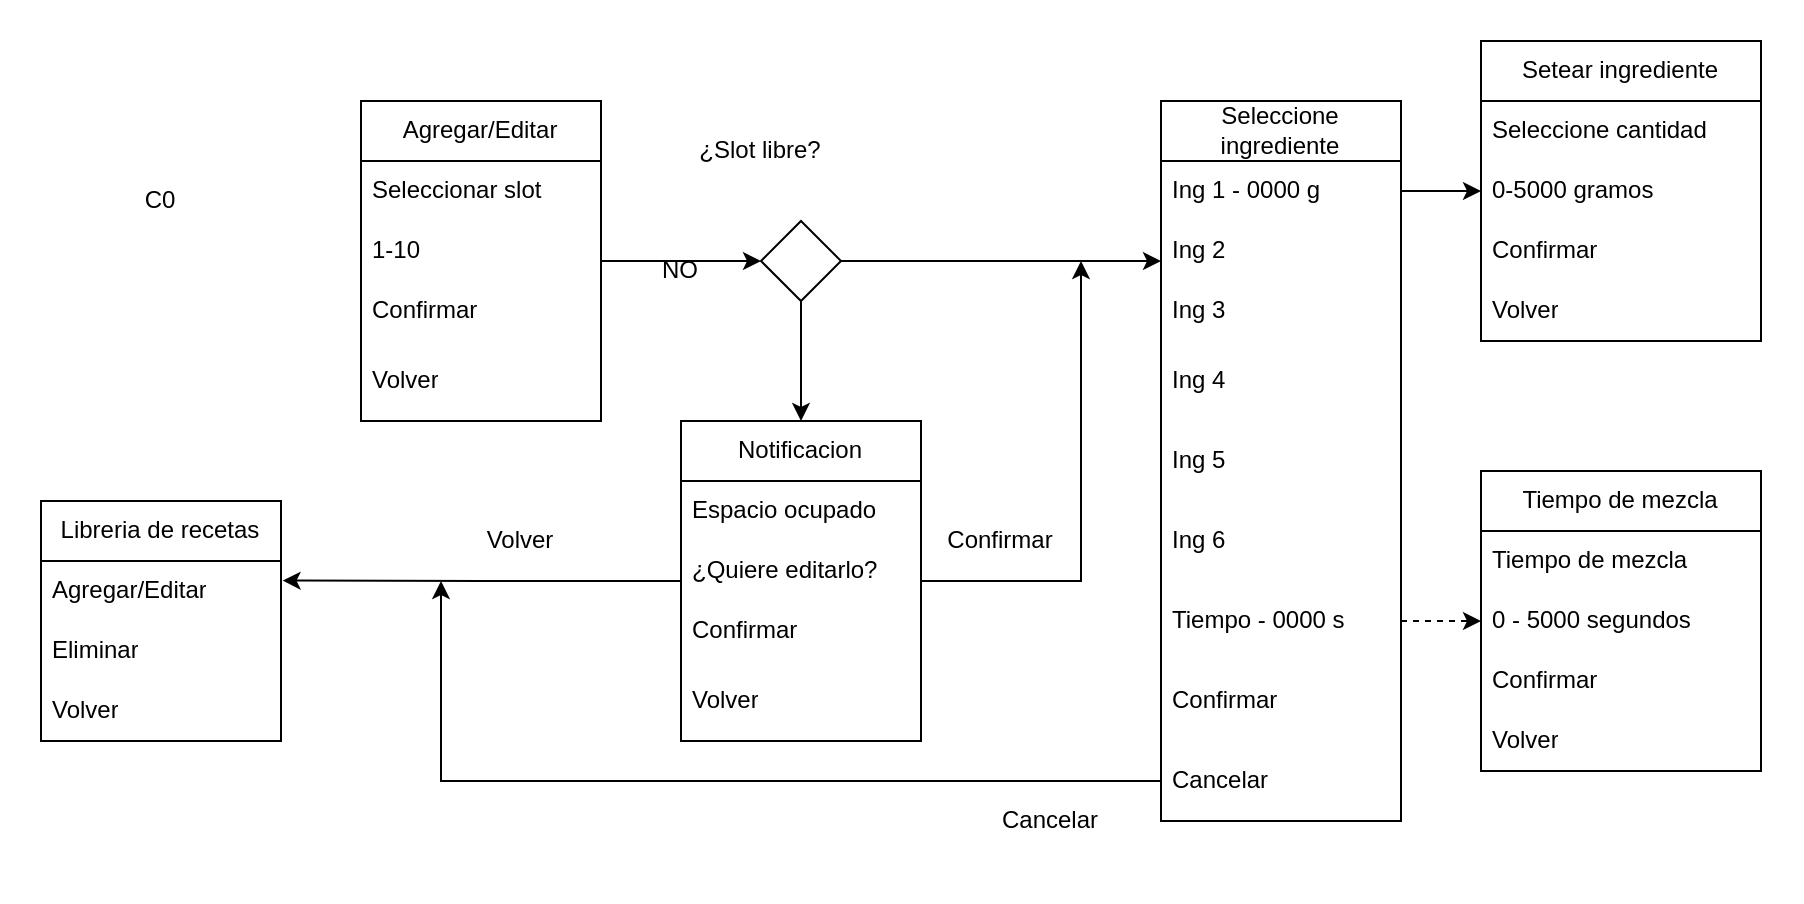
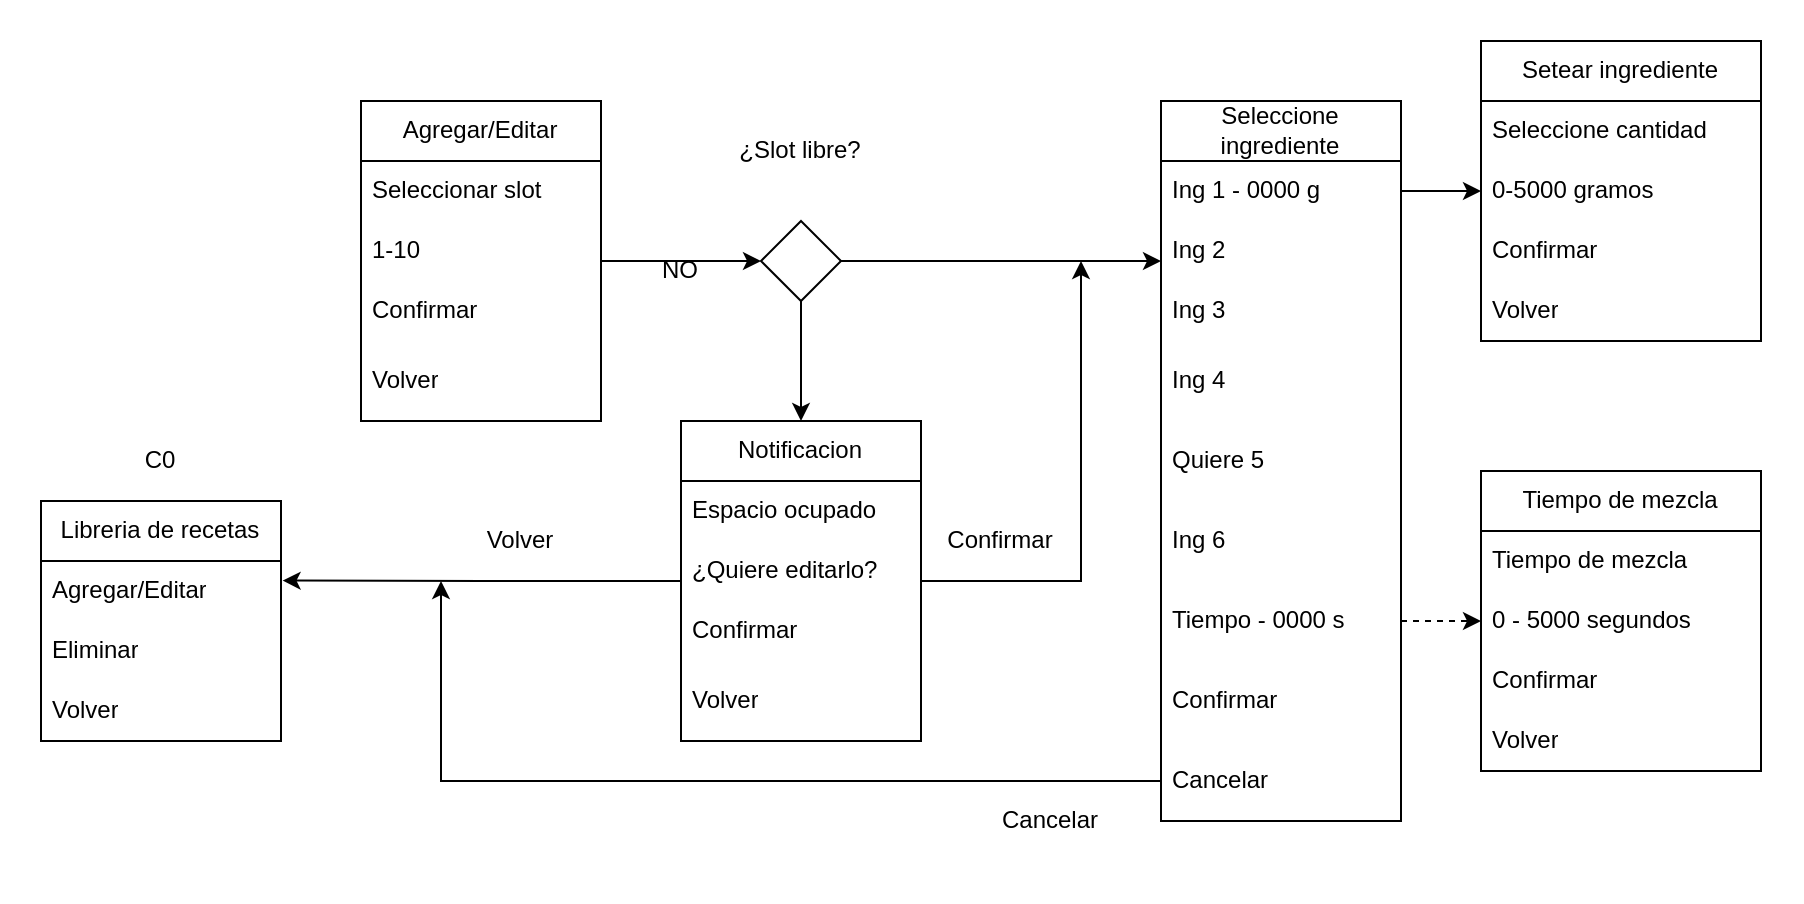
node "¿Slot libre?": moved (761, 151) -> (801, 151)
node "C0": moved (161, 201) -> (161, 461)
node "Ing 5": label "Ing 5" -> "Quiere 5"
